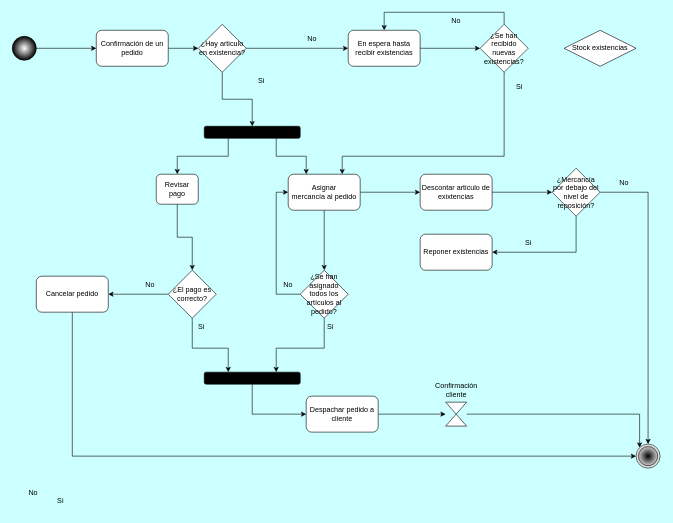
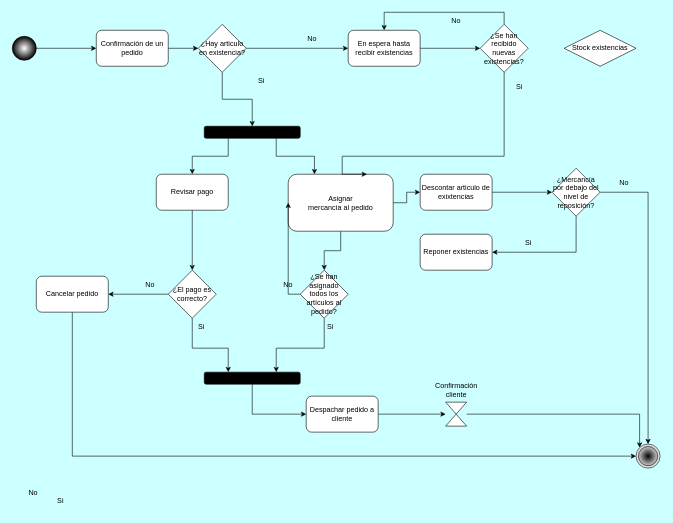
node "Revisar pago": size 42x30 -> 72x36
node "Asignar mercancía al pedido": size 72x36 -> 105x57
